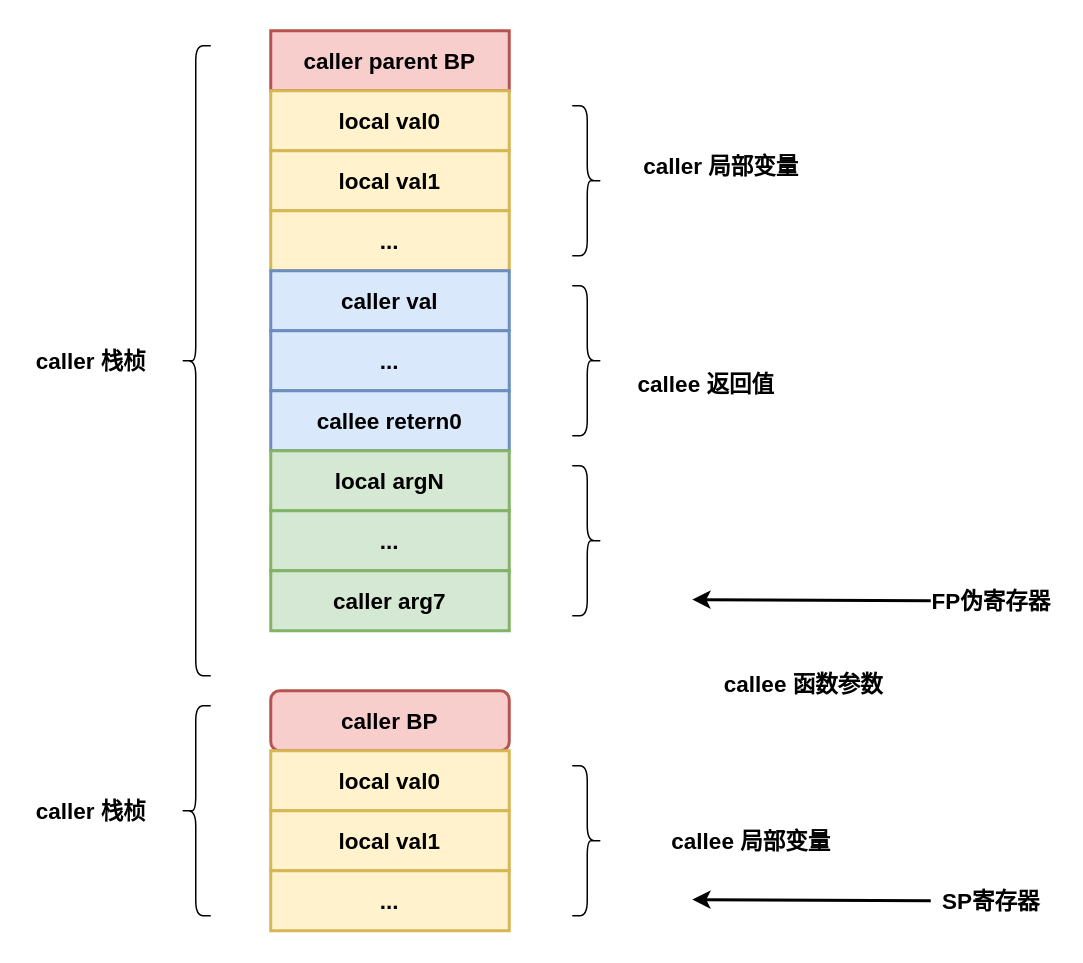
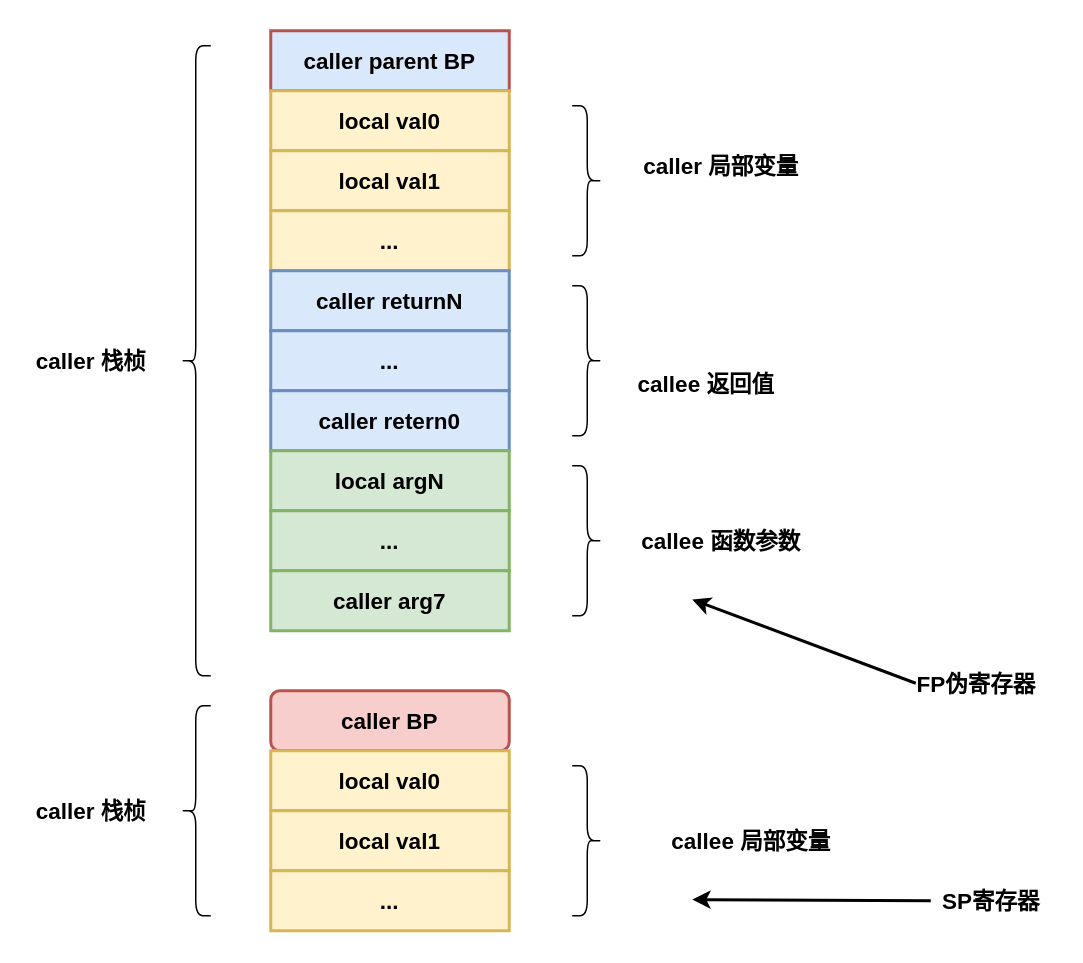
node "caller parent BP": fillcolor #f8cecc -> #dae8fc
node "caller val": label "caller val" -> "caller returnN"
node "callee retern0": label "callee retern0" -> "caller retern0"
node "FP伪寄存器": moved (991, 601) -> (976, 683)
node "callee 函数参数": moved (803, 683) -> (721, 541)
